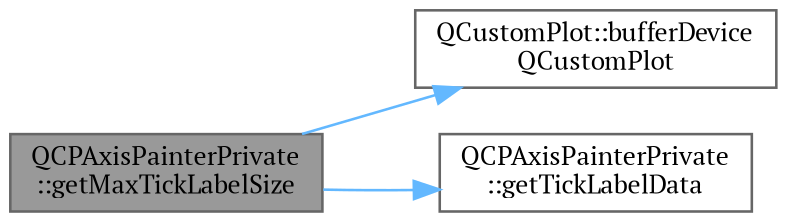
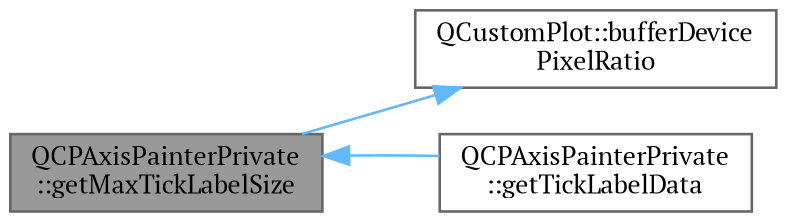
node "QCustomPlot::bufferDevice QCustomPlot": label "QCustomPlot::bufferDevice QCustomPlot" -> "QCustomPlot::bufferDevice PixelRatio"
edge "QCPAxisPainterPrivate ::getMaxTickLabelSize" -> "QCPAxisPainterPrivate ::getTickLabelData": reversed
